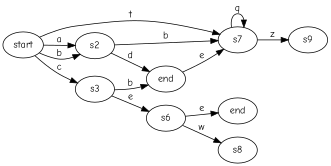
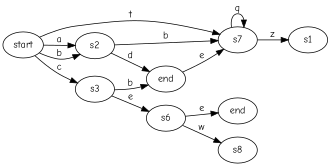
node "s9": label "s9" -> "s1"
